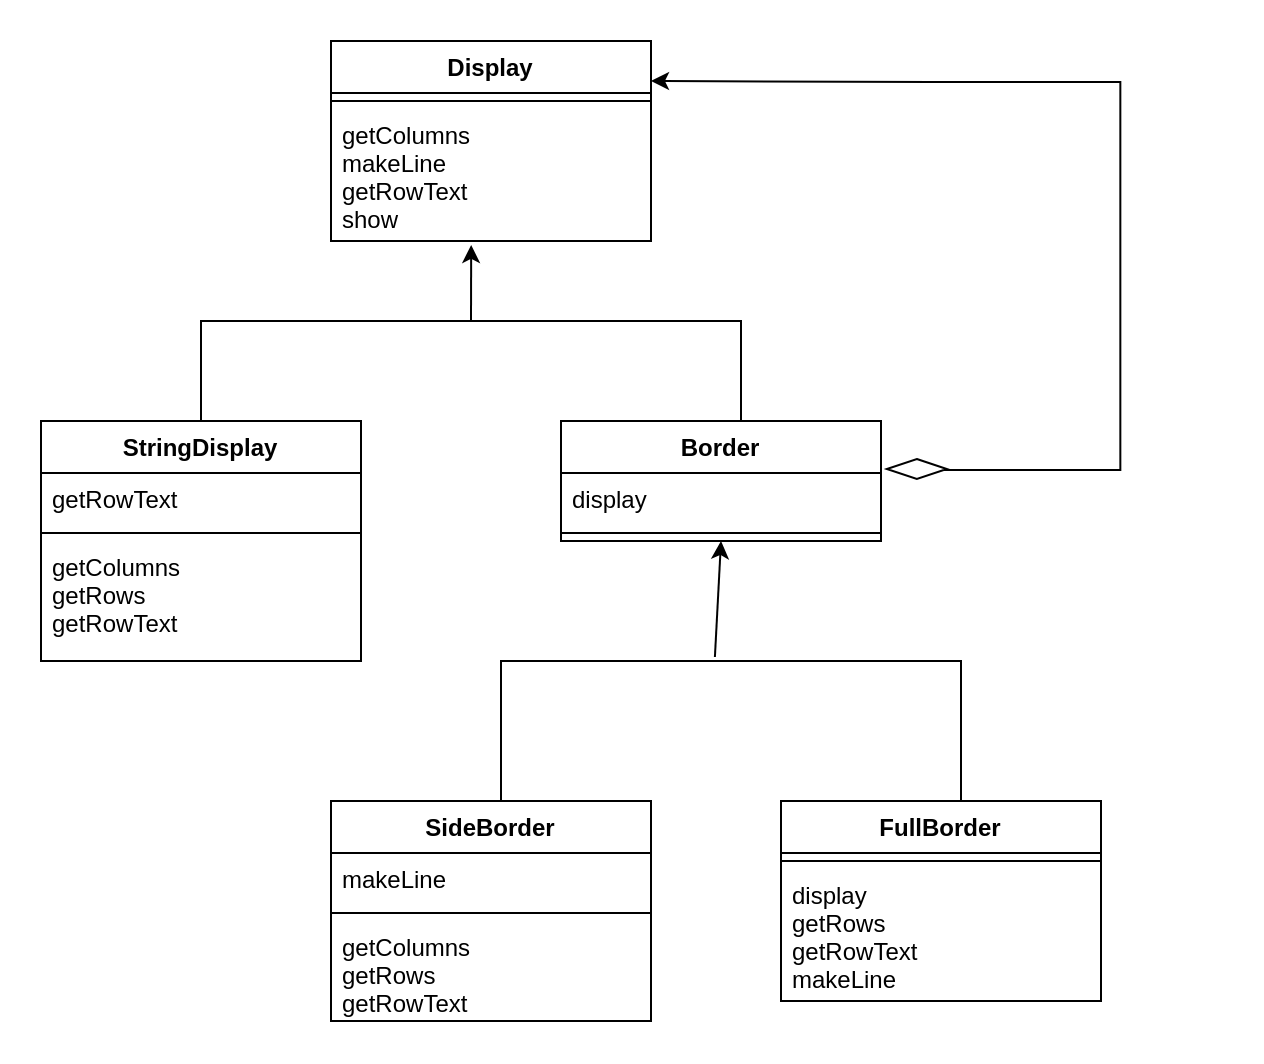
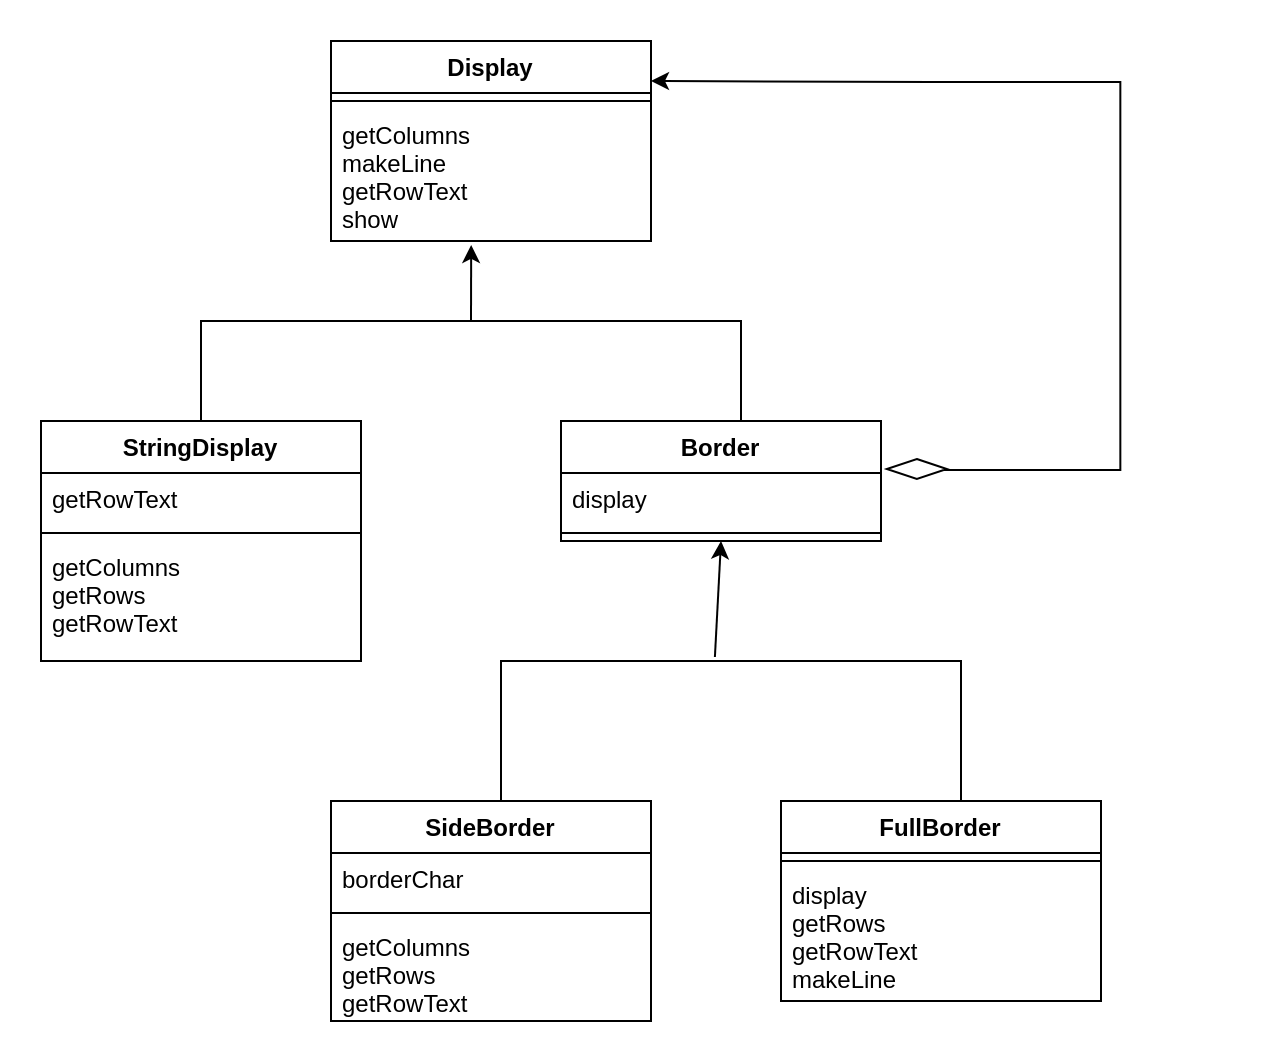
node "makeLine": label "makeLine" -> "borderChar"
